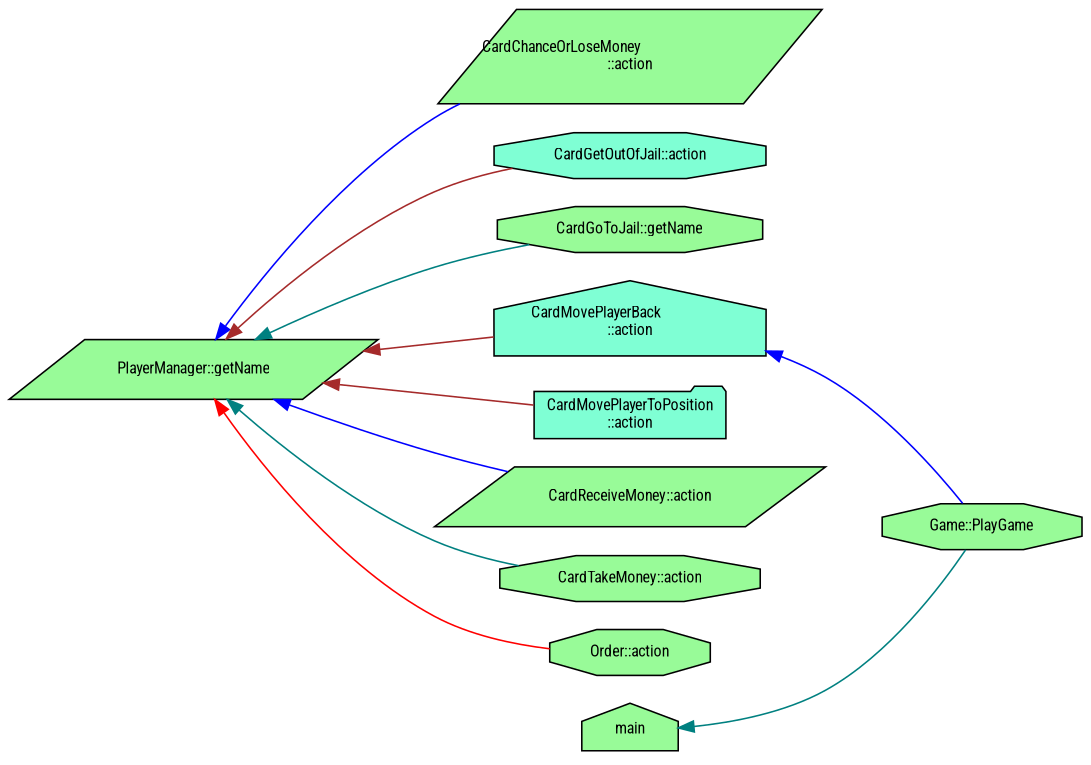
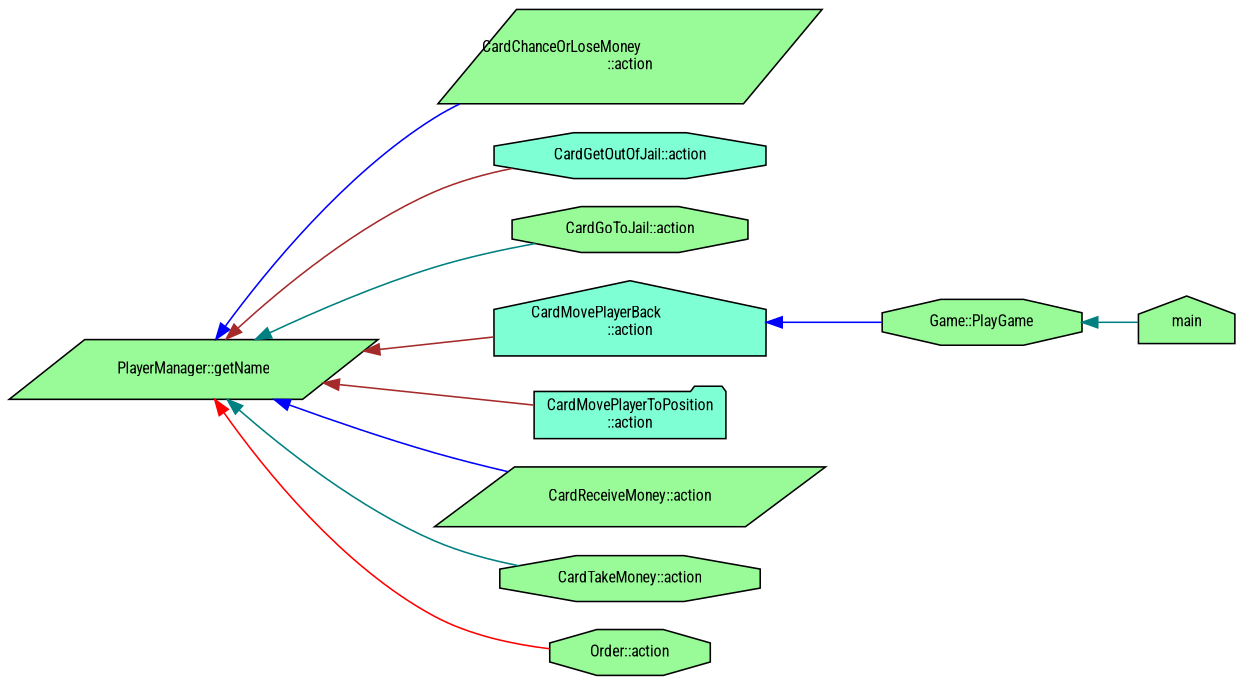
node "CardGoToJail::getName": label "CardGoToJail::getName" -> "CardGoToJail::action"
edge "Game::PlayGame" -> "main": reversed
